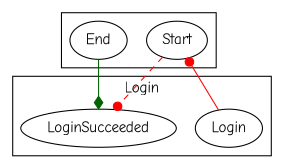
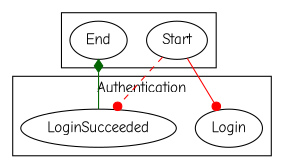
edge "End" -> "LoginSucceeded": reversed
cluster "Login": label "Login" -> "Authentication"
edge "Login" -> "Start": reversed
